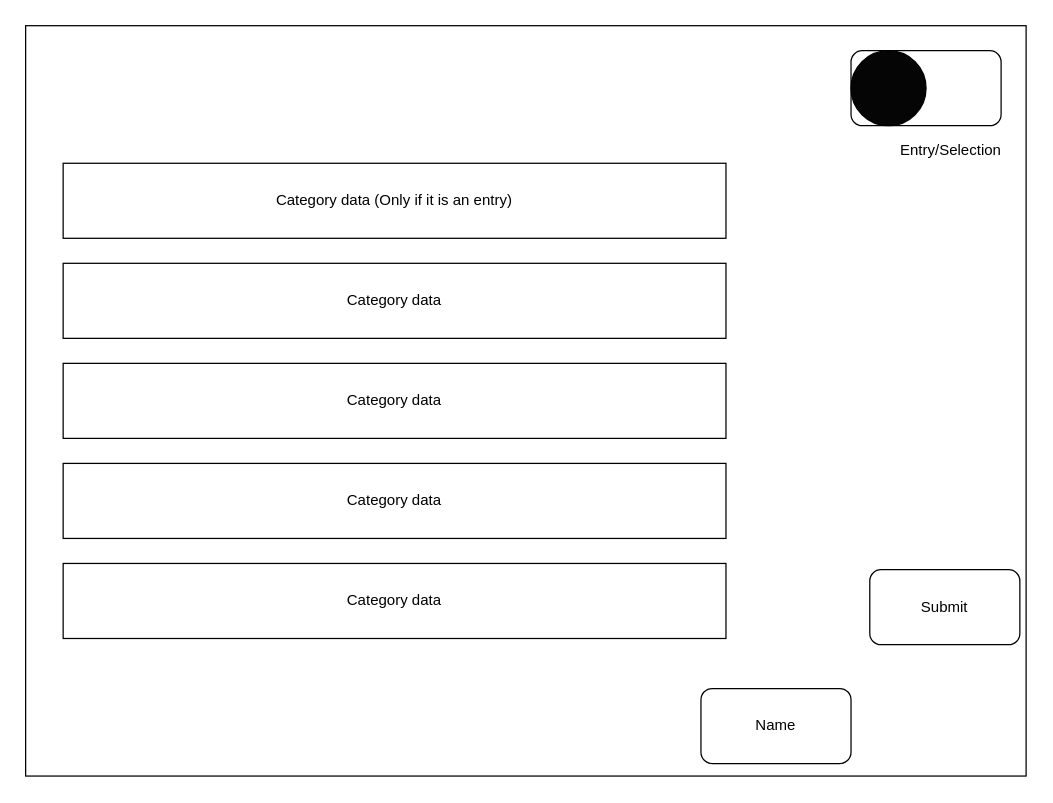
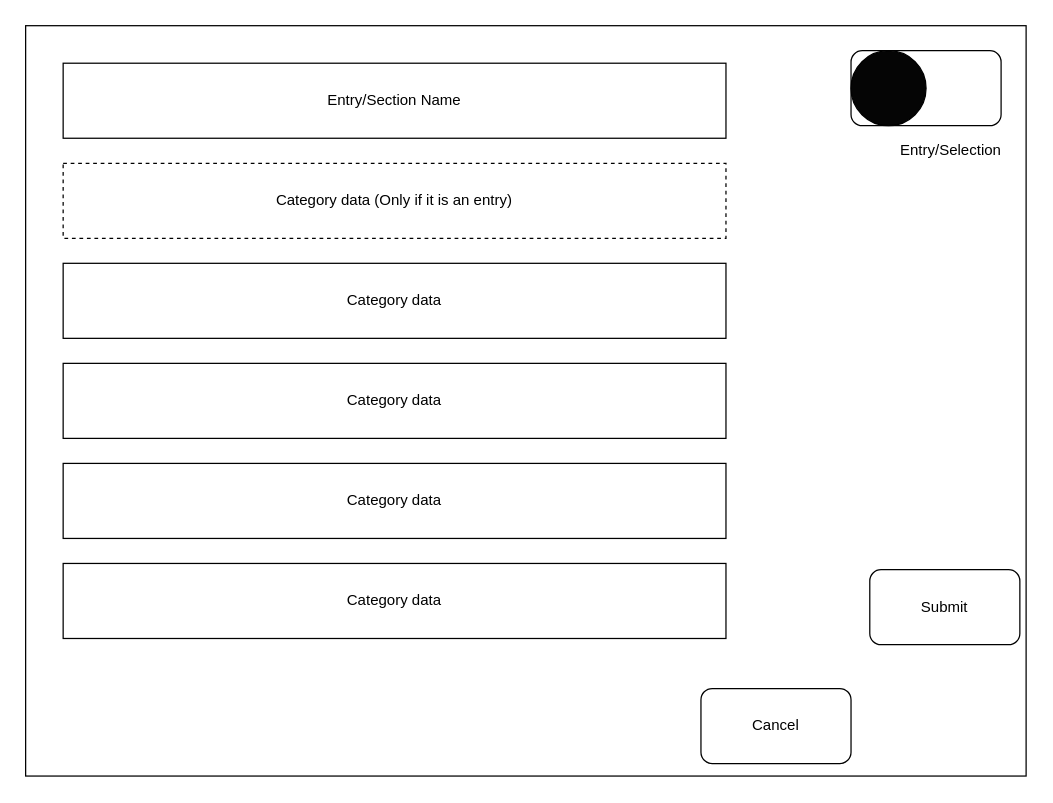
node "Entry/Section Name": added
node "Category data (Only if it is an entry)": style solid -> dashed
node "Name": label "Name" -> "Cancel"
